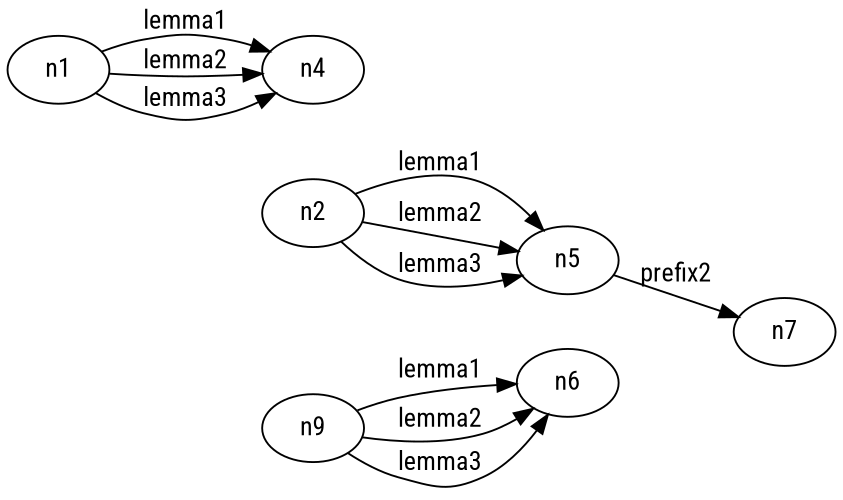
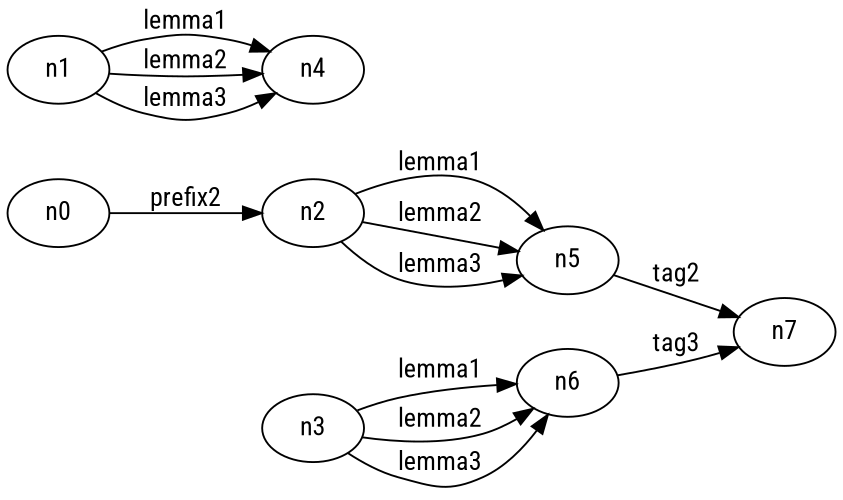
node "n0": added
edge "n5" -> "n7": label "prefix2" -> "tag2"
edge "n6" -> "n7": added, label "tag3"
node "n9": label "n9" -> "n3"
